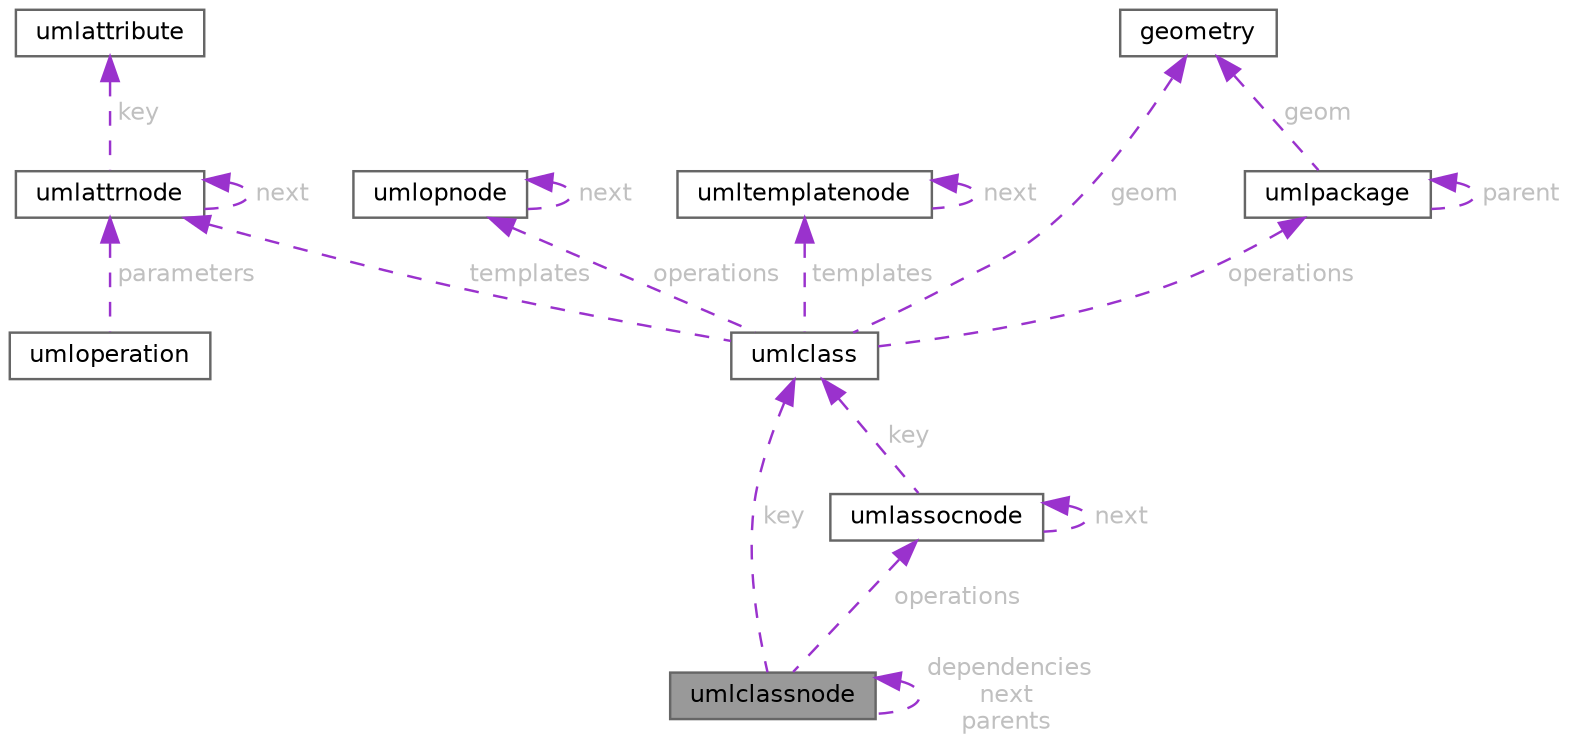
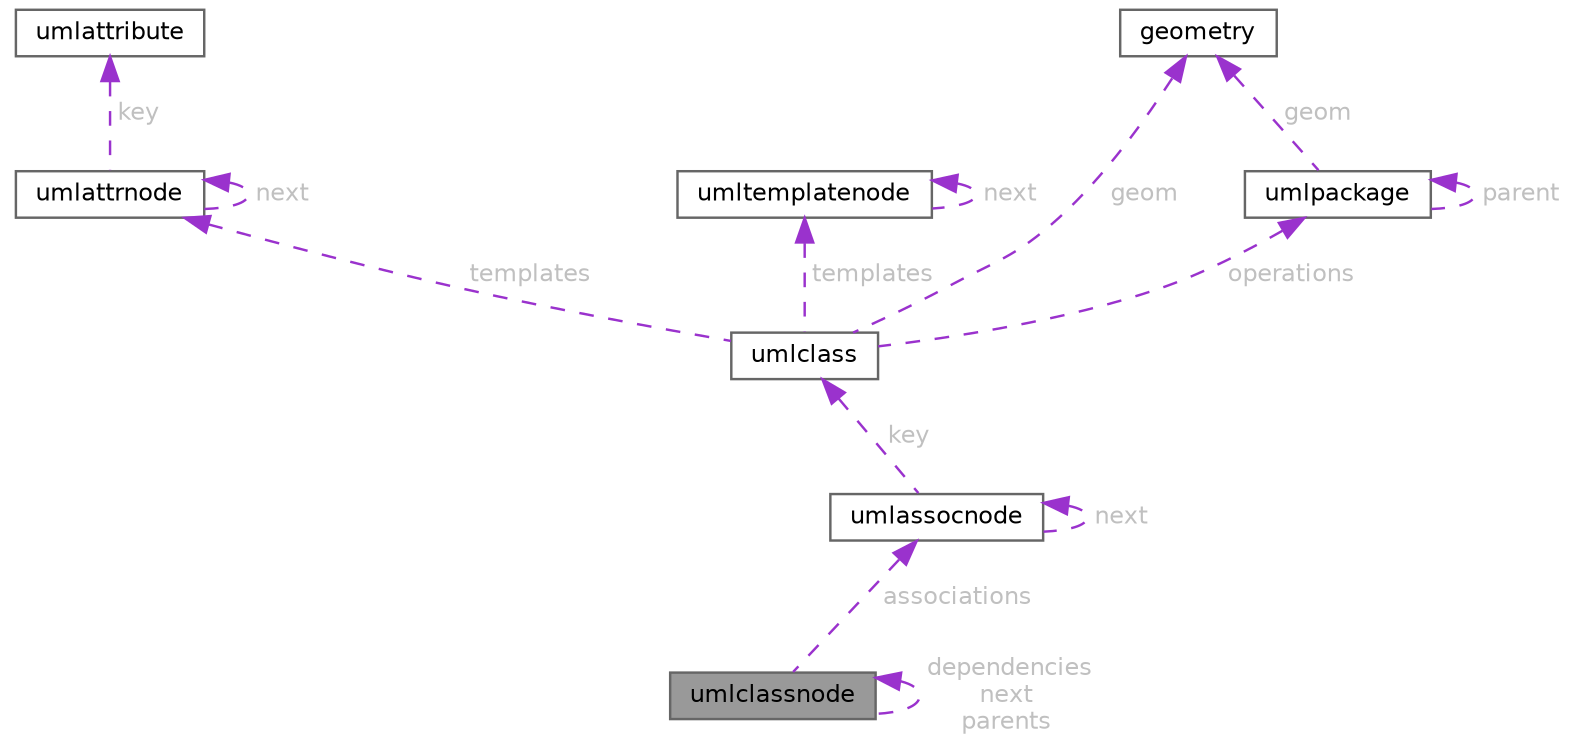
node "umlopnode": removed
node "umloperation": removed
edge "umlclassnode" -> "umlclass": removed, label "key"
edge "umlclassnode" -> "umlassocnode": label " operations" -> " associations"
